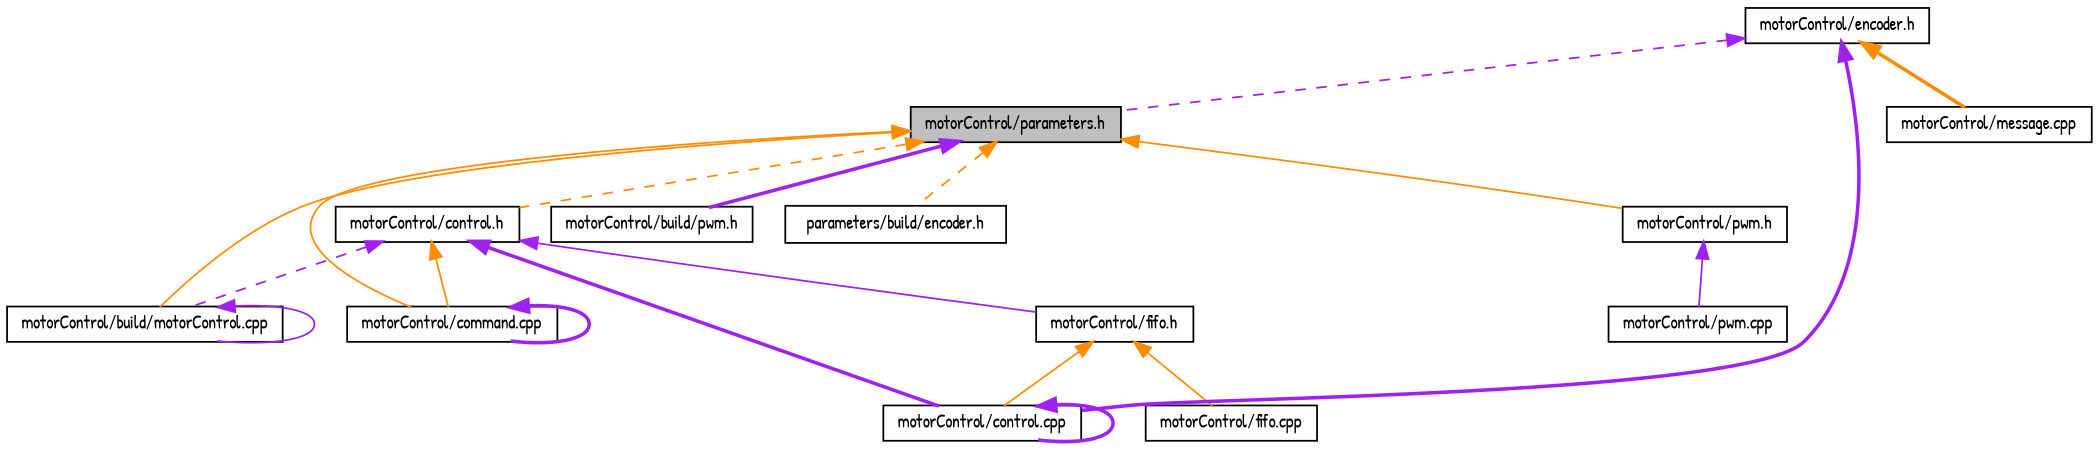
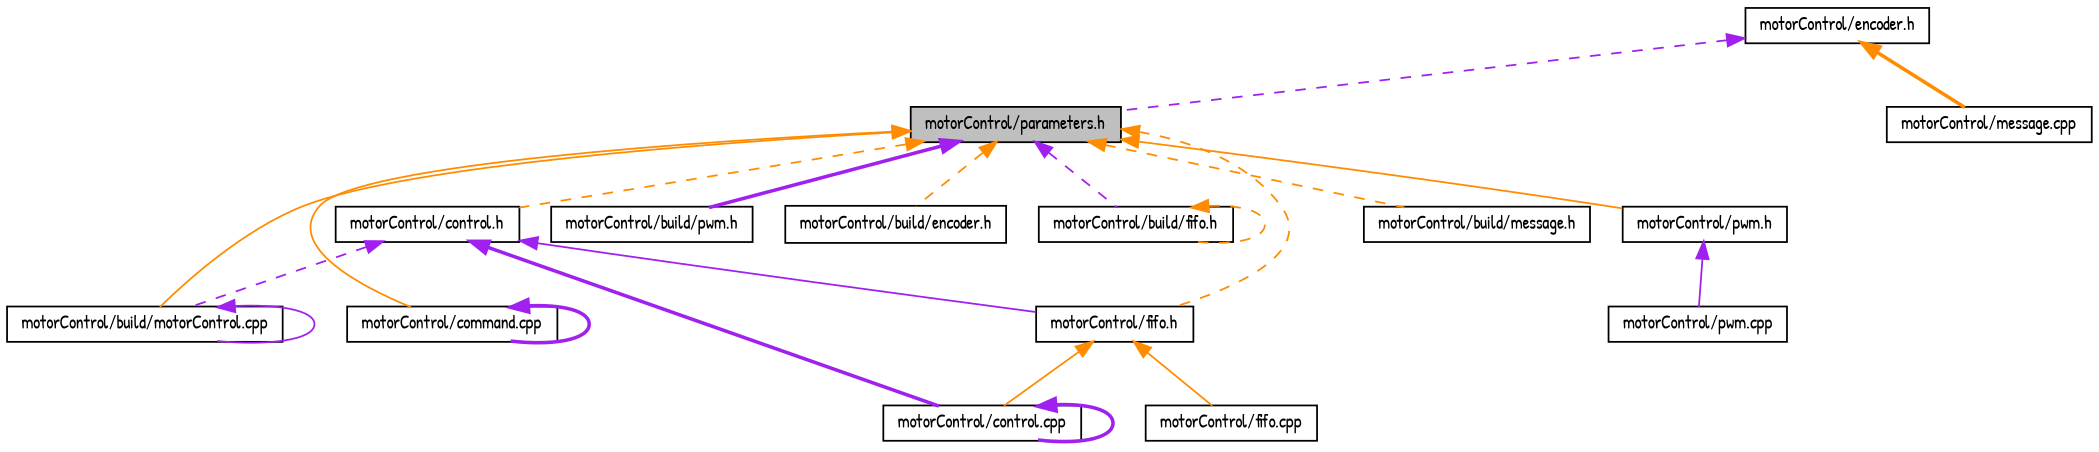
edge "motorControl/fifo.h" -> "motorControl/parameters.h": added
node "parameters/build/encoder.h": label "parameters/build/encoder.h" -> "motorControl/build/encoder.h"
node "motorControl/build/fifo.h": added
node "motorControl/build/message.h": added
edge "motorControl/command.cpp" -> "motorControl/control.h": removed
edge "motorControl/control.cpp" -> "motorControl/encoder.h": removed
